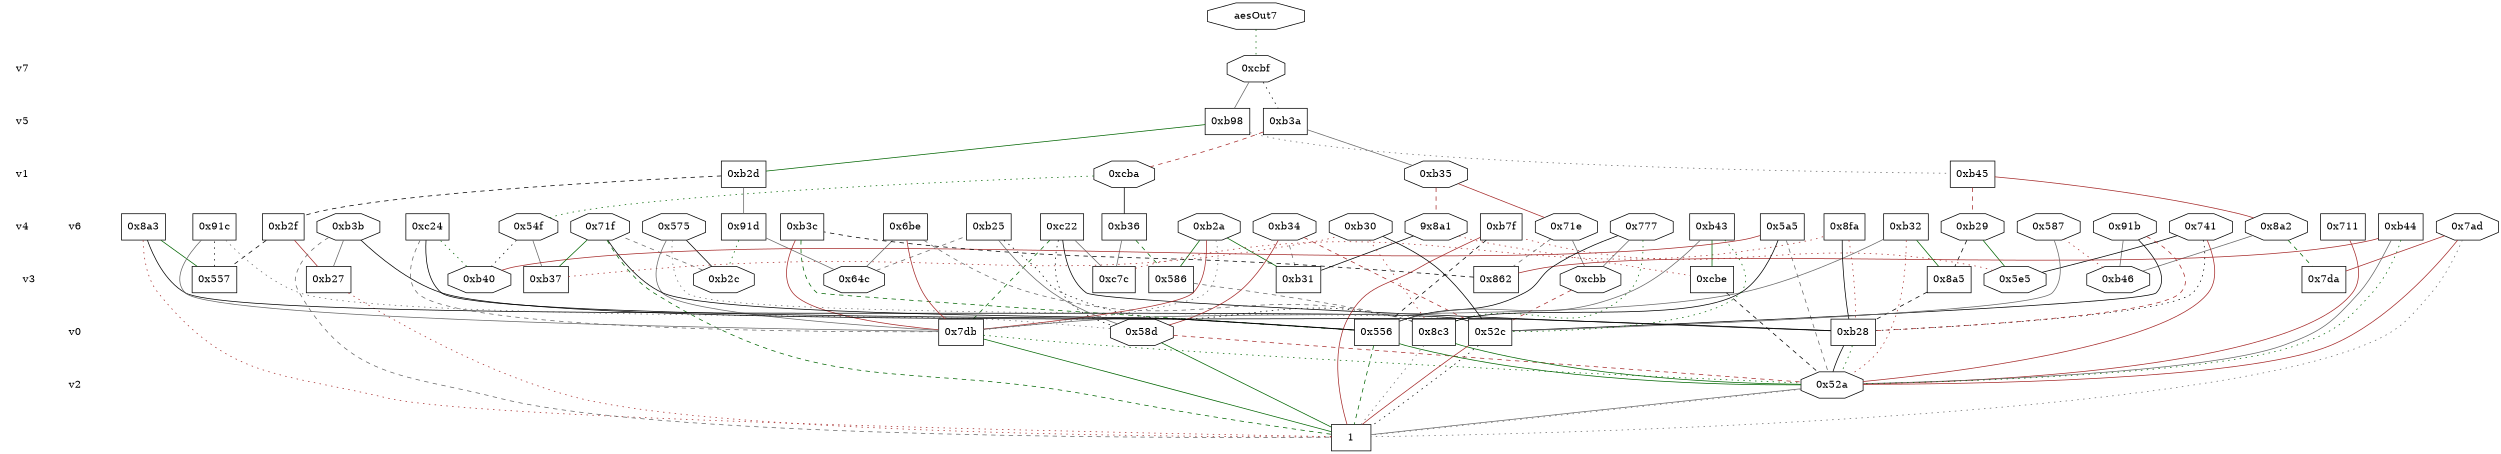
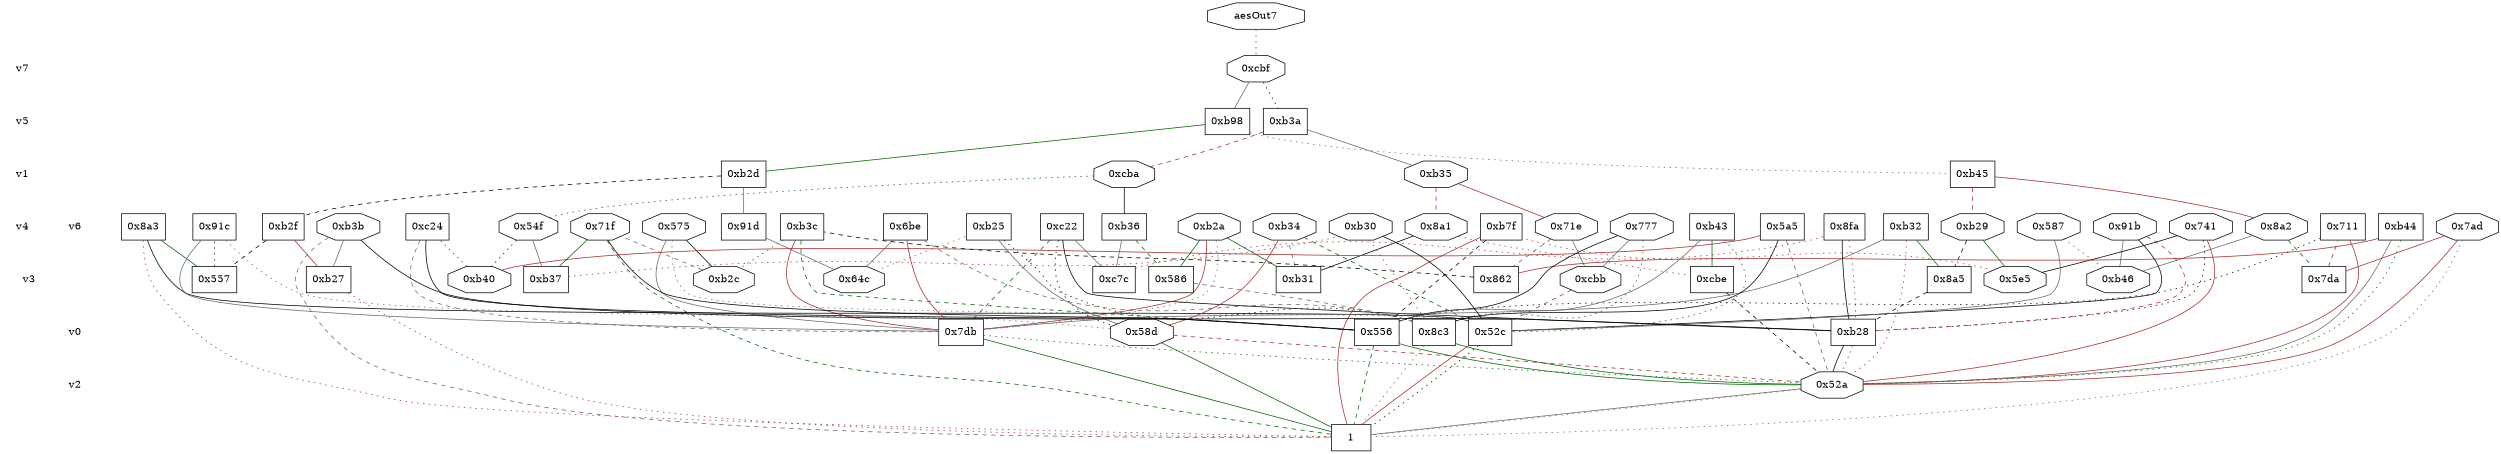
node "9x8a1": label "9x8a1" -> "0x8a1"
edge "0xb25" -- "0x64c": style dashed -> dotted
edge "0x711" -- "0x7da": added
edge "0x91d" -- "0xb2c": now "0xb3c" -- "0xb2c"
edge "0xb34" -- "0x52c": color brown -> darkgreen
edge "0x711" -- "0x556": added
